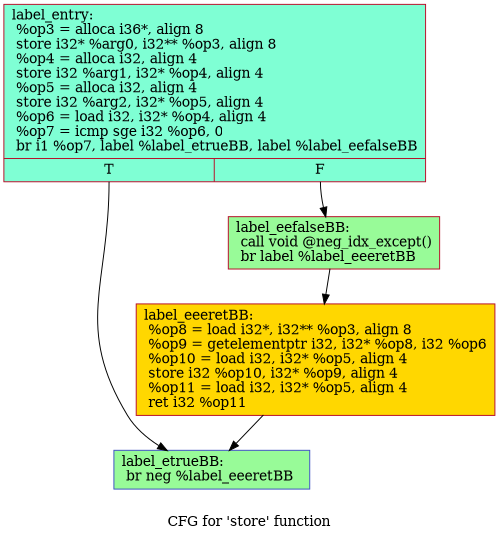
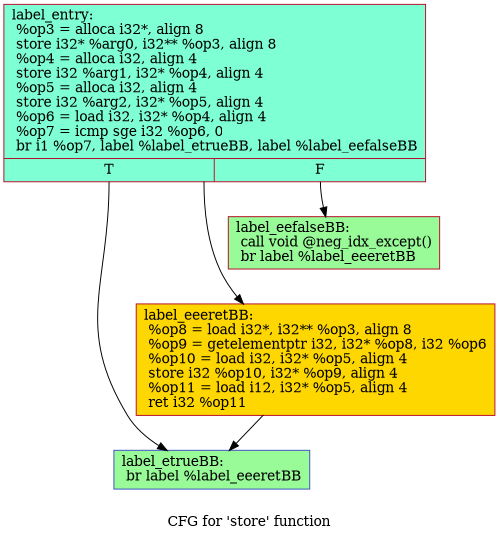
node "label_entry:": text "%op3 = alloca i36*, align 8" -> "%op3 = alloca i32*, align 8"
edge "label_eefalseBB:" -> "label_eeeretBB:": now "label_entry:" -> "label_eeeretBB:"
node "label_eeeretBB:": text "%op11 = load i32, i32* %op5, align 4" -> "%op11 = load i12, i32* %op5, align 4"
node "label_etrueBB:": text "br neg %label_eeeretBB" -> "br label %label_eeeretBB"
